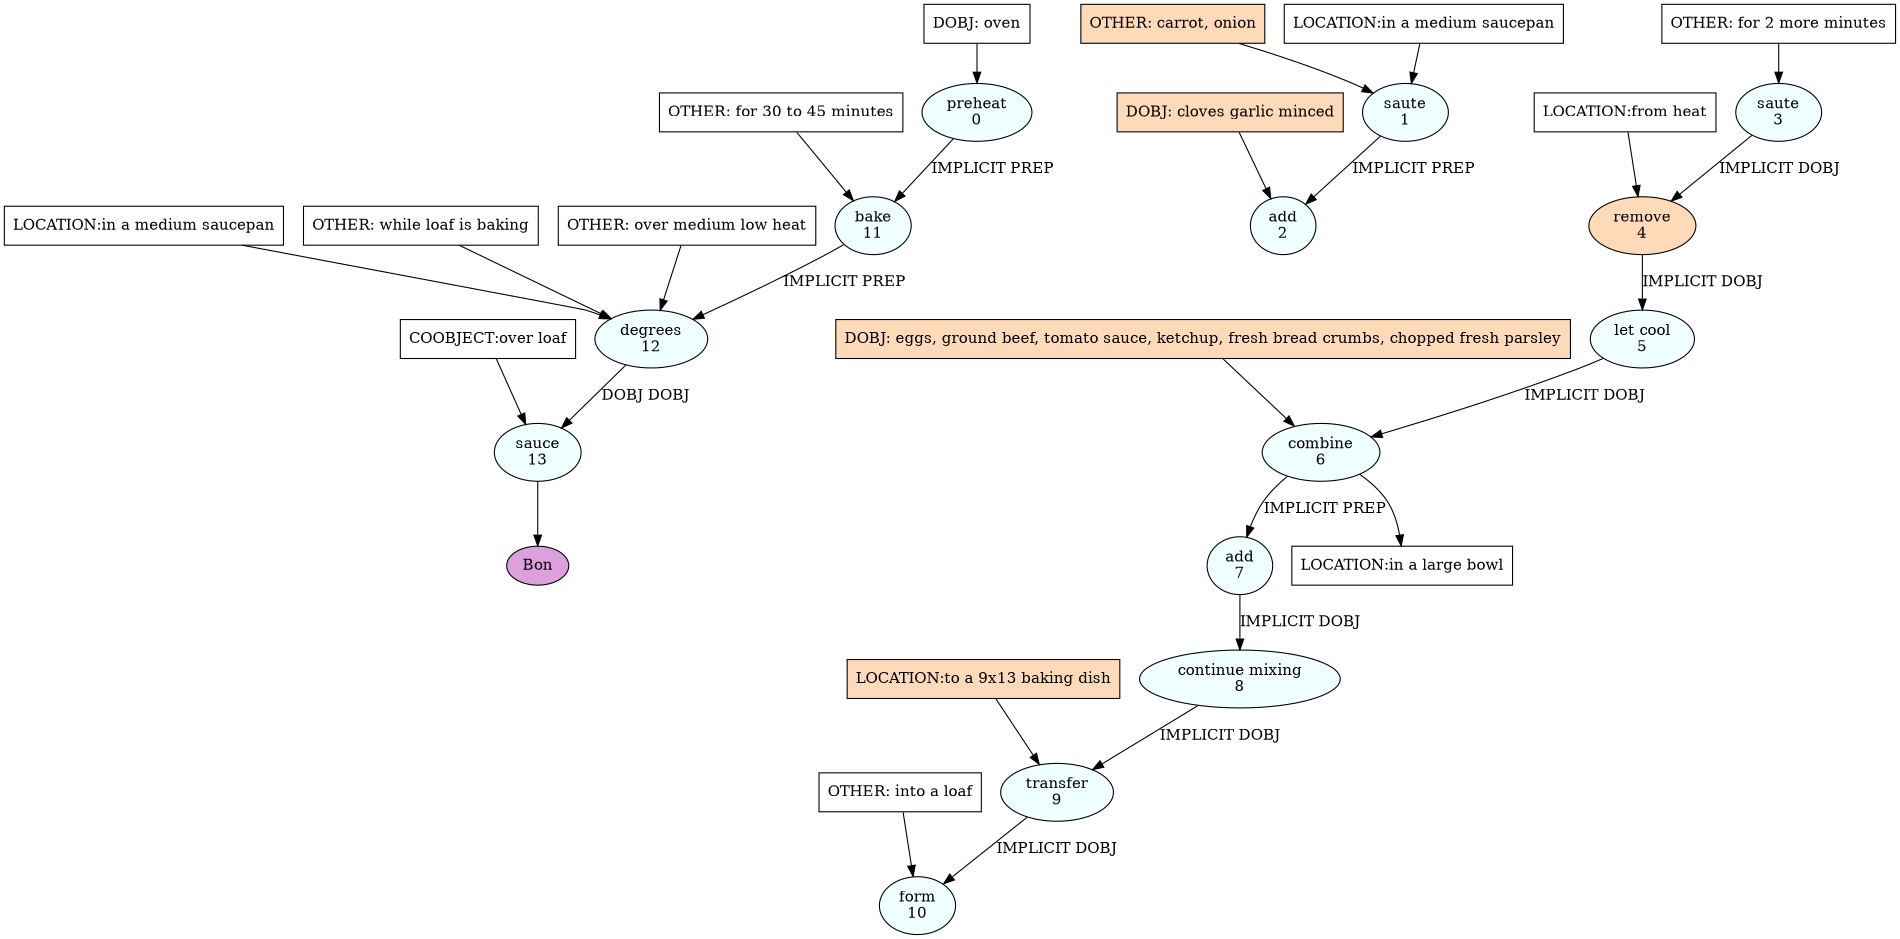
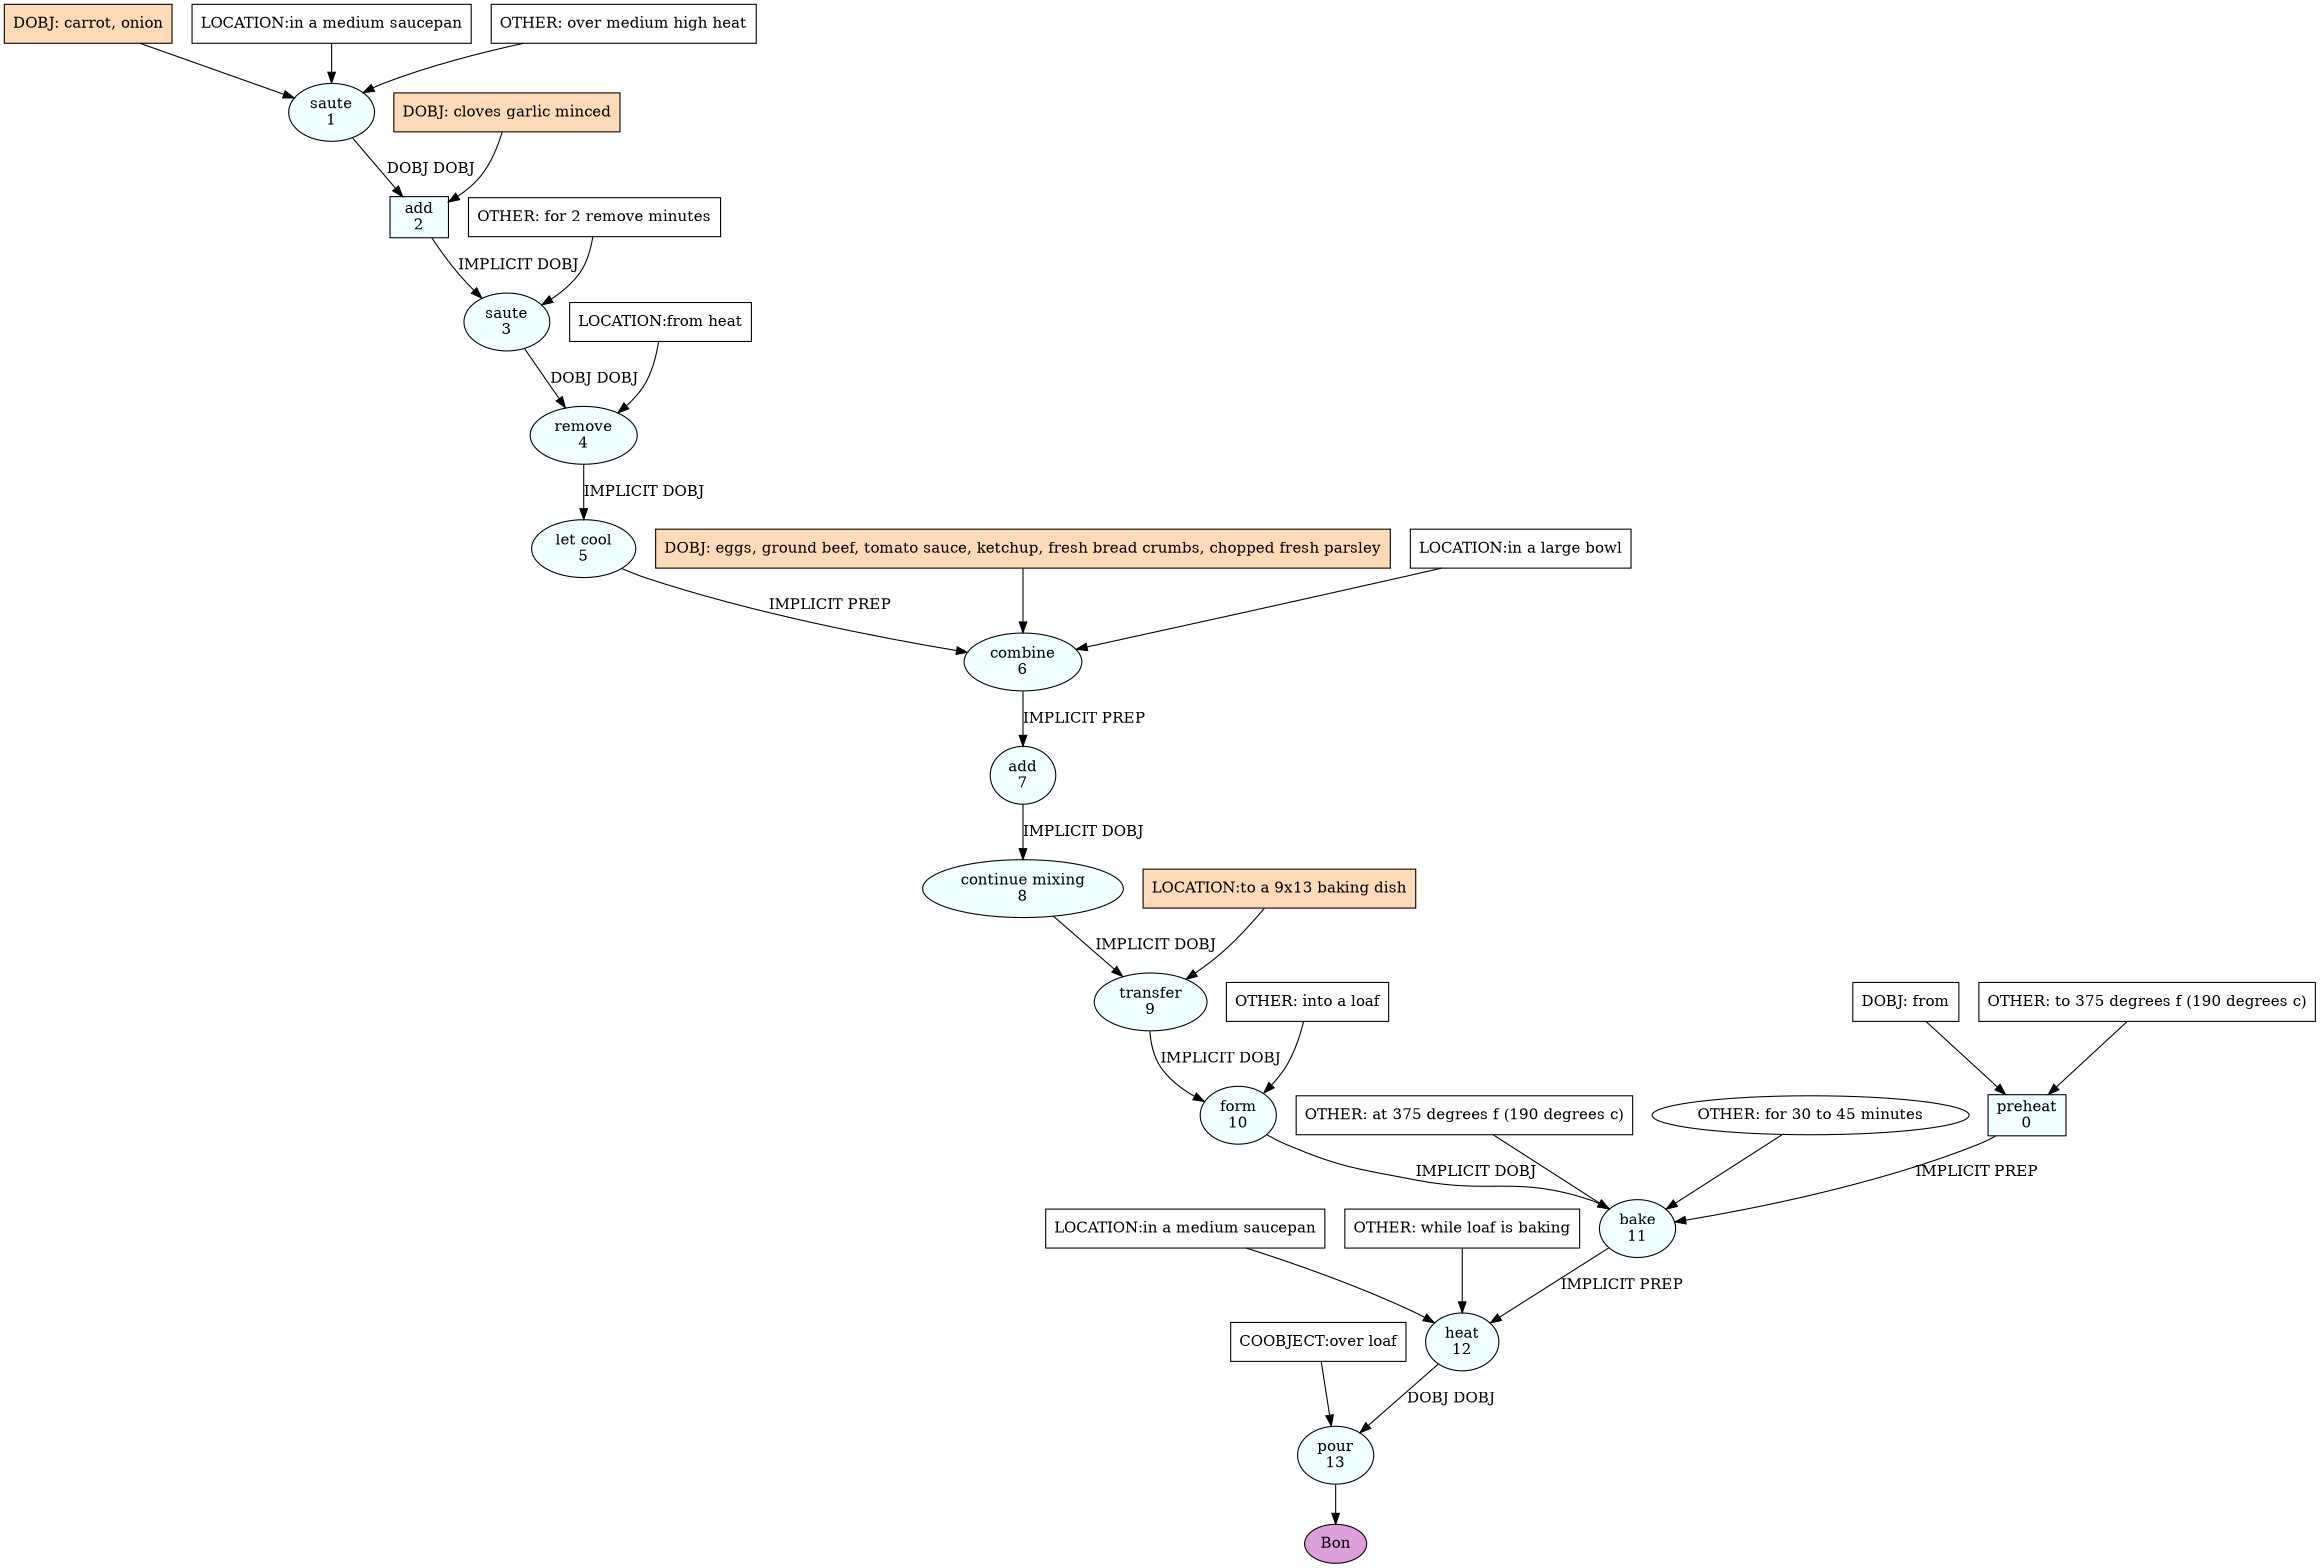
node "OTHER: over medium high heat": added
node "DOBJ: oven": label "DOBJ: oven" -> "DOBJ: from"
node "OTHER: carrot, onion": label "OTHER: carrot, onion" -> "DOBJ: carrot, onion"
node "OTHER: for 2 more minutes": label "OTHER: for 2 more minutes" -> "OTHER: for 2 remove minutes"
node "OTHER: for 30 to 45 minutes": shape box -> ellipse
node "preheat 0": shape ellipse -> box
edge "saute 1" -> "add 2": label "IMPLICIT PREP" -> "DOBJ DOBJ"
edge "saute 3" -> "remove 4": label "IMPLICIT DOBJ" -> "DOBJ DOBJ"
node "OTHER: over medium low heat": removed
node "add 2": shape ellipse -> box
node "remove 4": fillcolor peachpuff -> azure
edge "add 2" -> "saute 3": added, label "IMPLICIT DOBJ"
node "degrees 12": label "degrees 12" -> "heat 12"
edge "let cool 5" -> "combine 6": label "IMPLICIT DOBJ" -> "IMPLICIT PREP"
node "sauce 13": label "sauce 13" -> "pour 13"
edge "combine 6" -> "LOCATION:in a large bowl": reversed
node "OTHER: to 375 degrees f (190 degrees c)": added
node "OTHER: at 375 degrees f (190 degrees c)": added
edge "form 10" -> "bake 11": added, label "IMPLICIT DOBJ"
